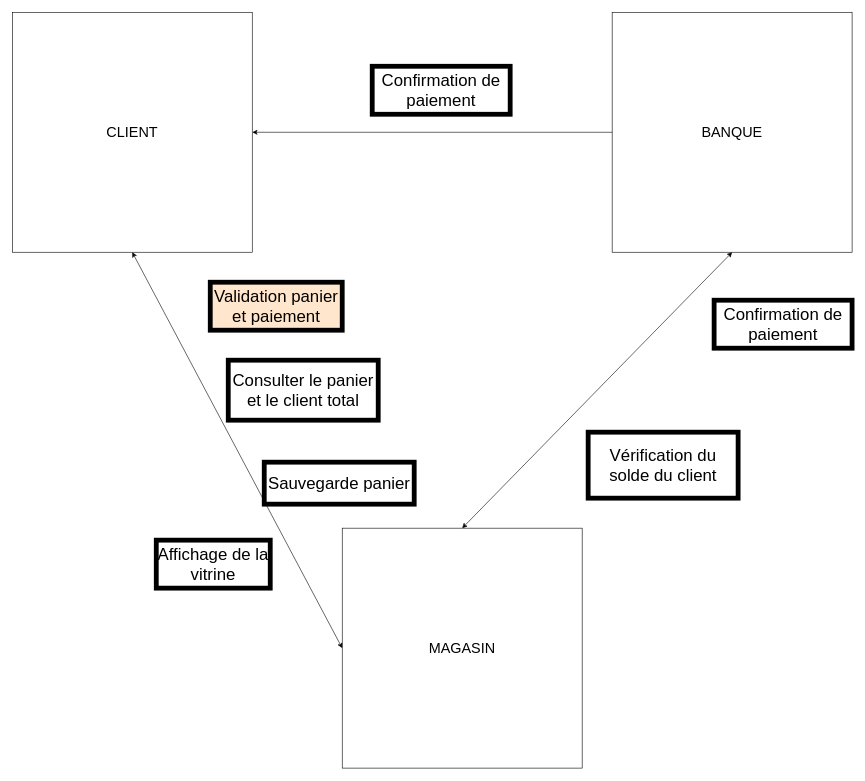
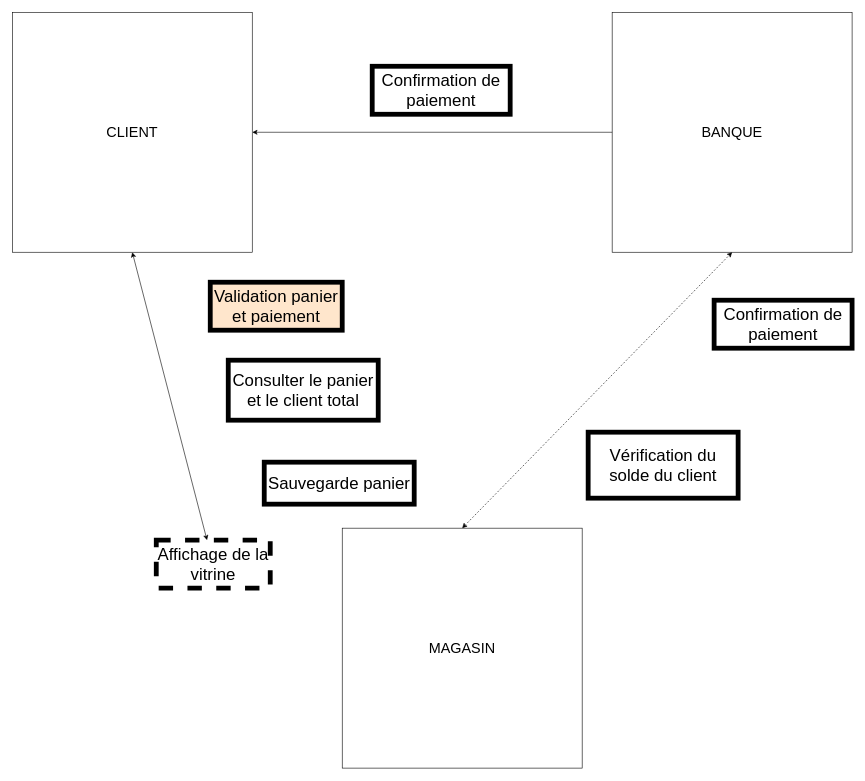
edge "CLIENT" -- "MAGASIN": now "CLIENT" -- "Affichage de la vitrine"
edge "BANQUE" -- "MAGASIN": style solid -> dashed
node "Affichage de la vitrine": style solid -> dashed
